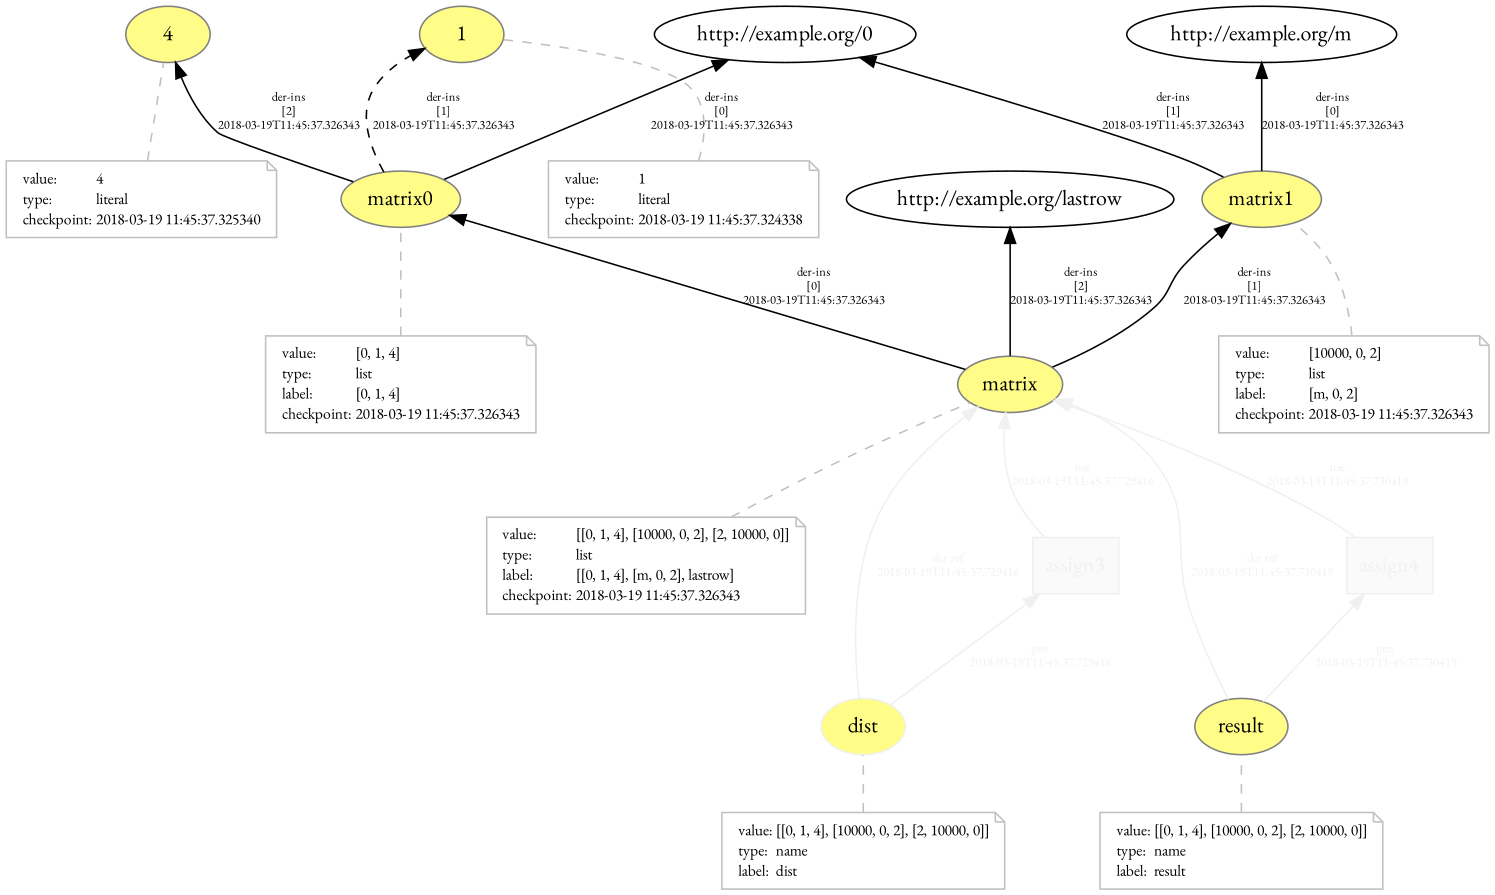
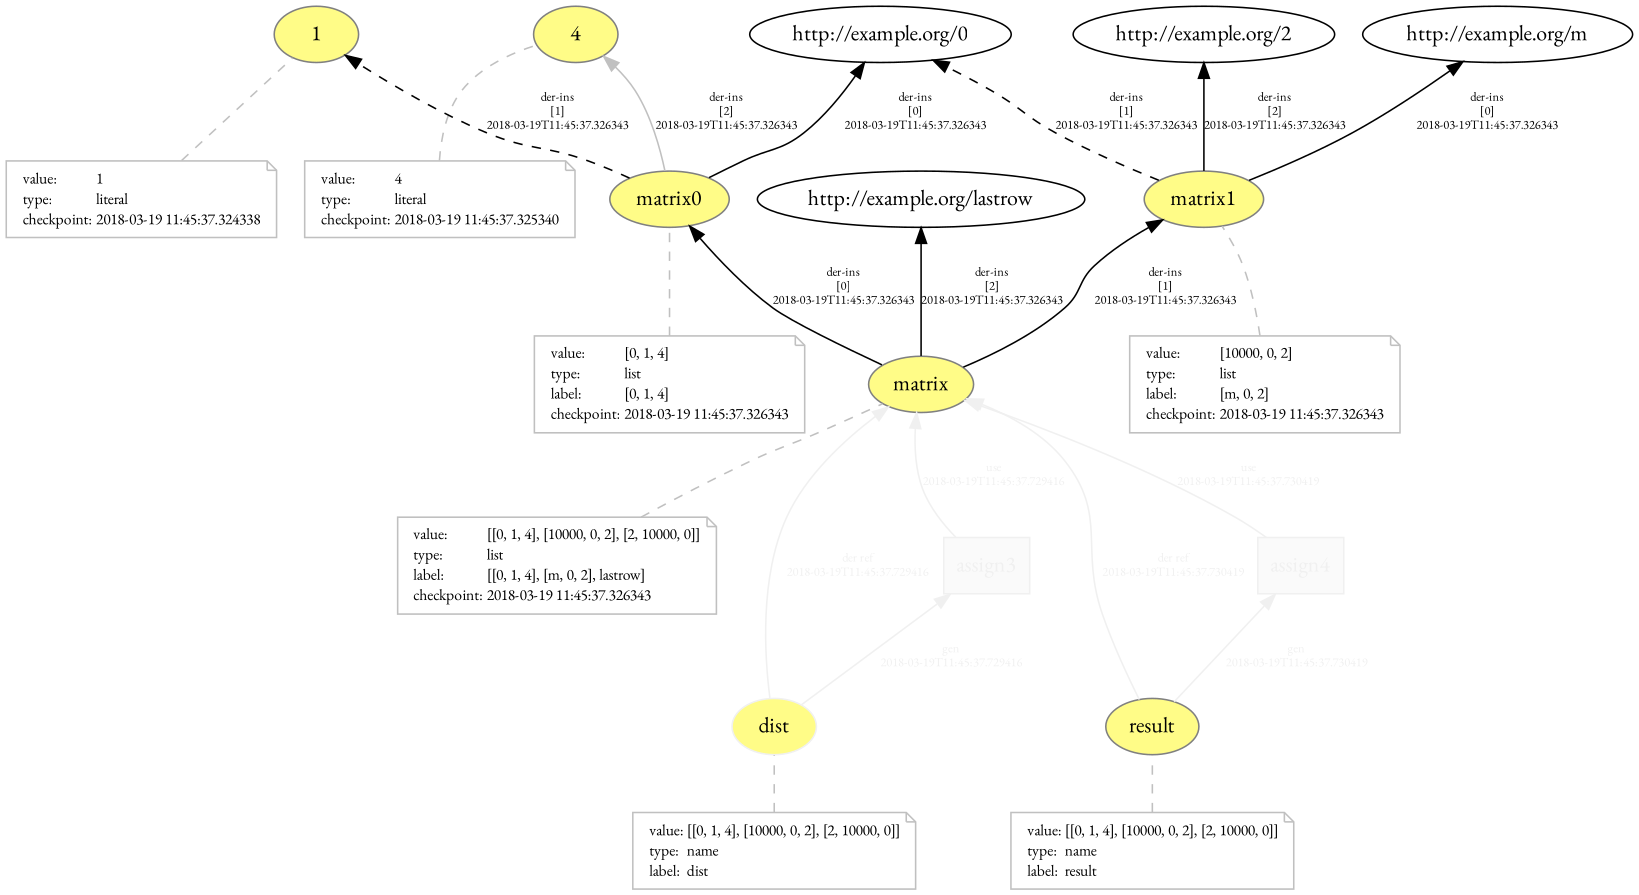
node "http://example.org/2": added
edge "matrix1" -> "http://example.org/0": style solid -> dashed
edge "matrix0" -> "4": color black -> gray
